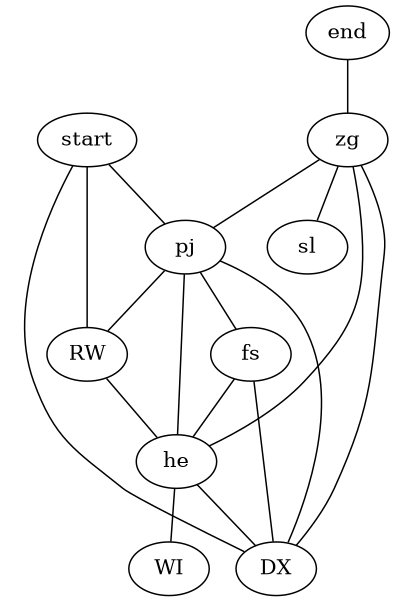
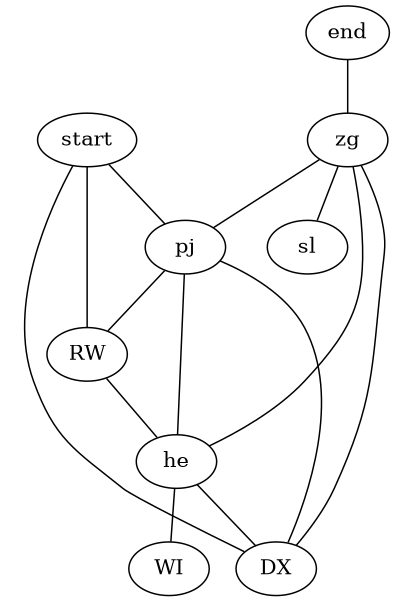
node "fs": removed
